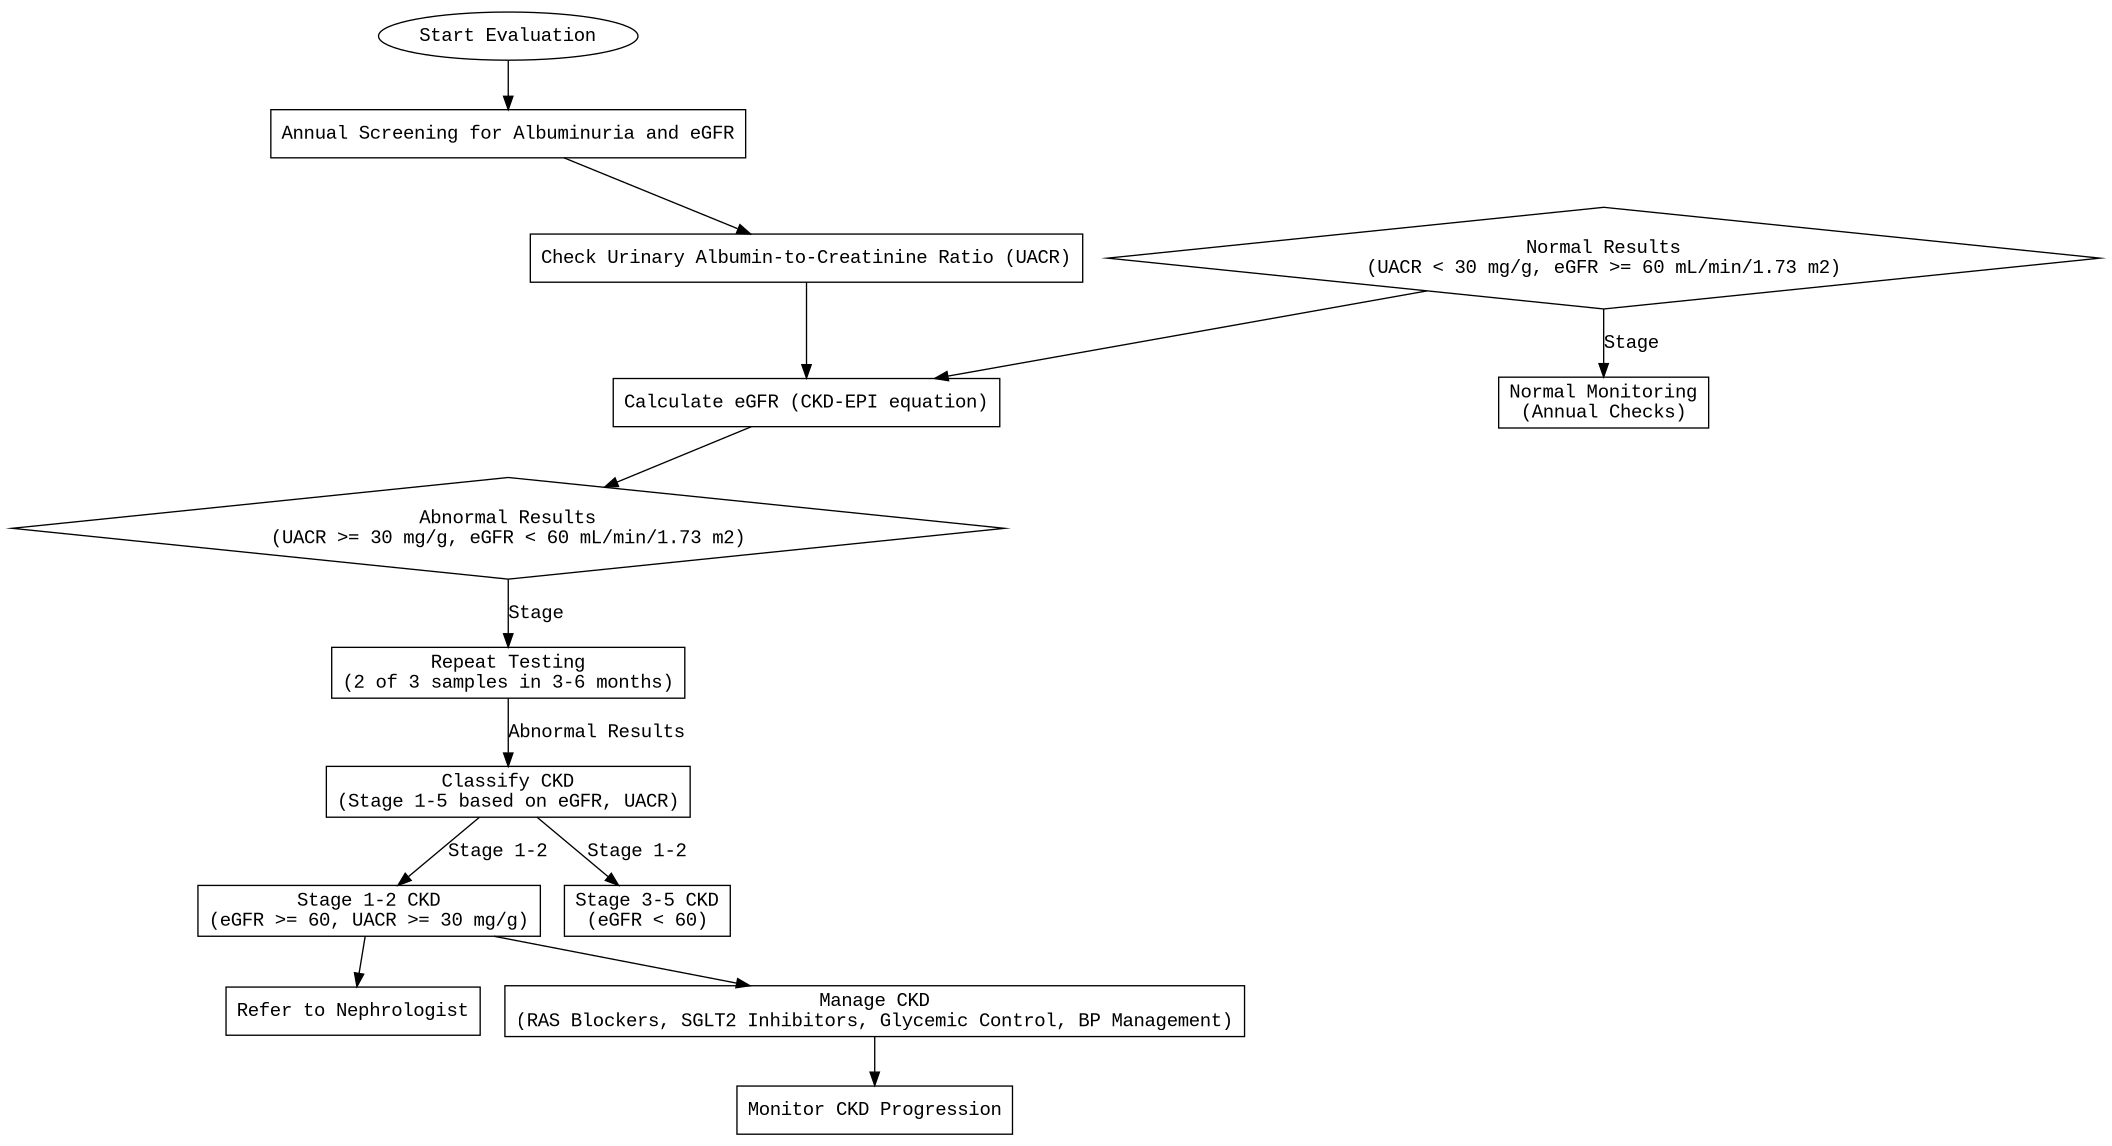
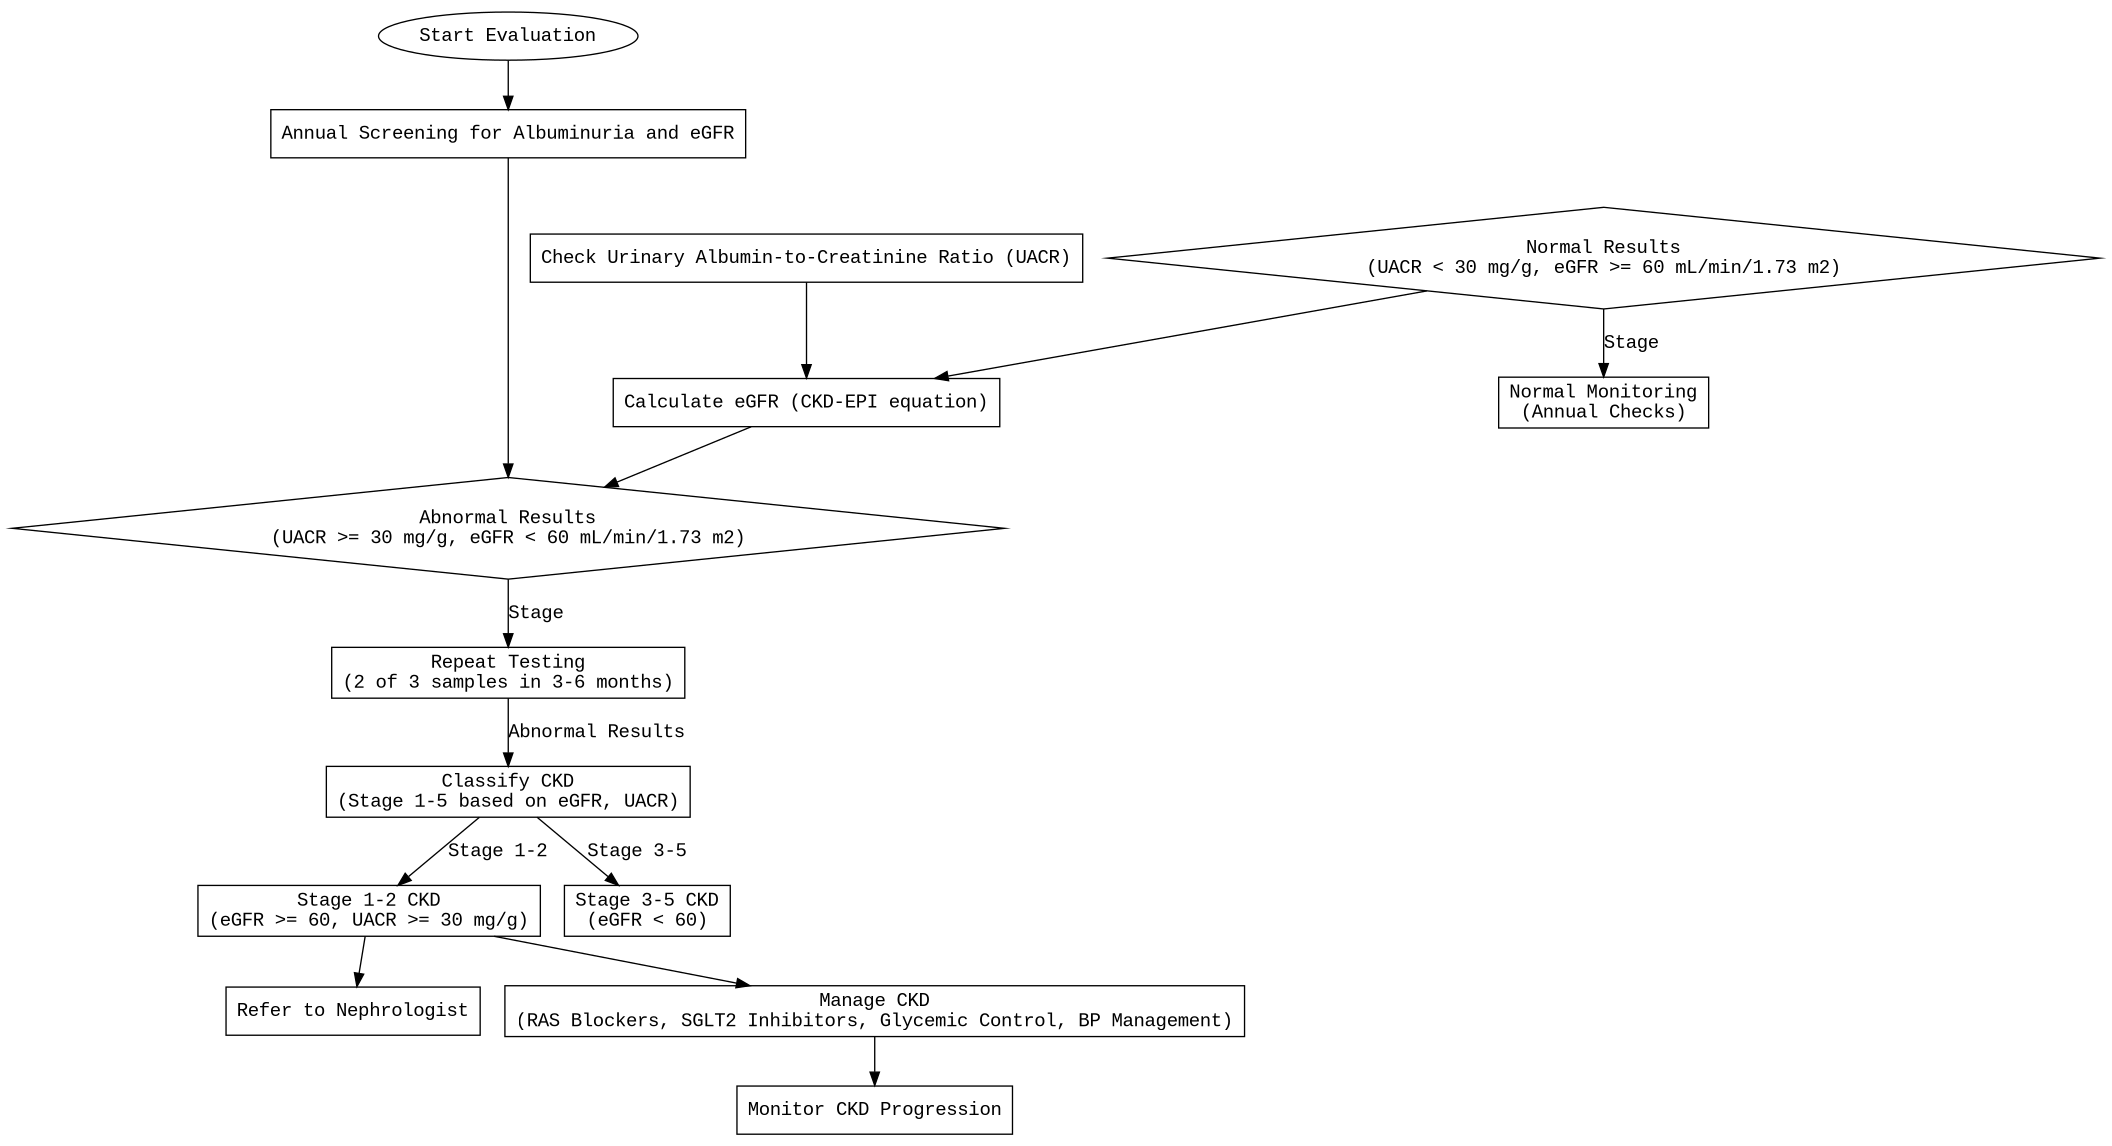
edge "Annual Screening for Albuminuria and eGFR" -> "Check Urinary Albumin-to-Creatinine Ratio (UACR)": now "Annual Screening for Albuminuria and eGFR" -> "Abnormal Results (UACR >= 30 mg/g, eGFR < 60 mL/min/1.73 m2)"
edge "Classify CKD (Stage 1-5 based on eGFR, UACR)" -> "Stage 3-5 CKD (eGFR < 60)": label "Stage 1-2" -> "Stage 3-5"
